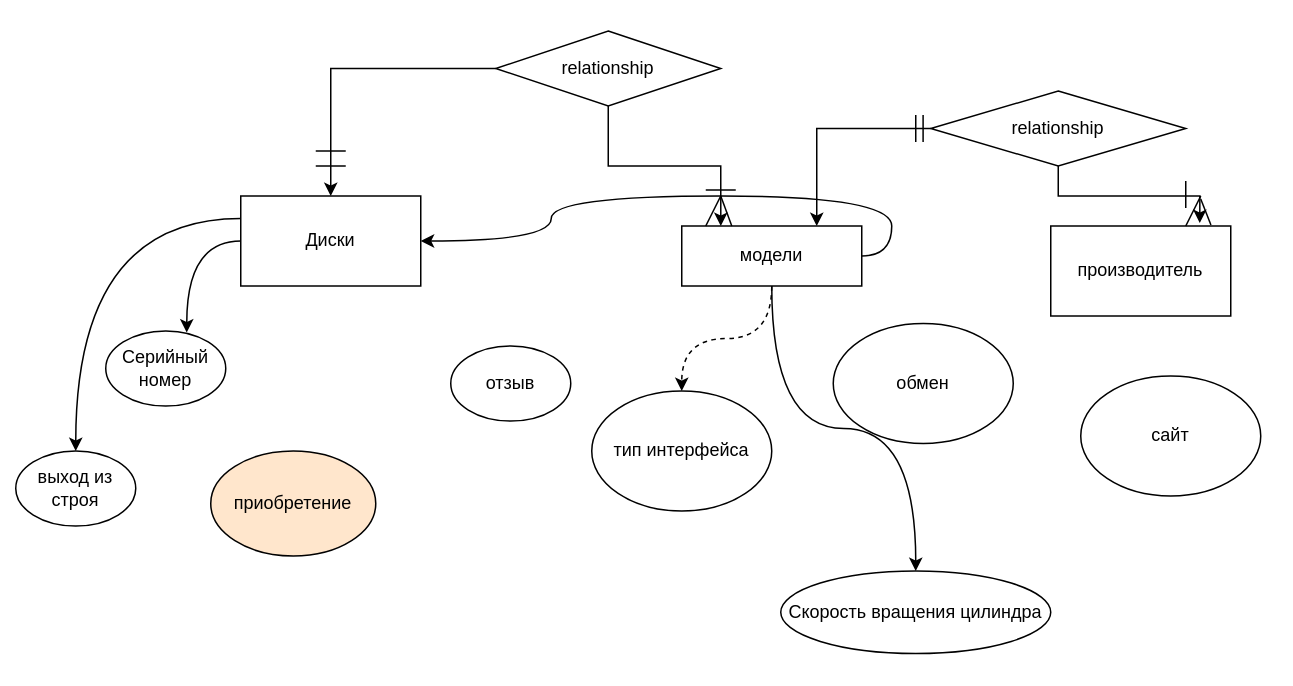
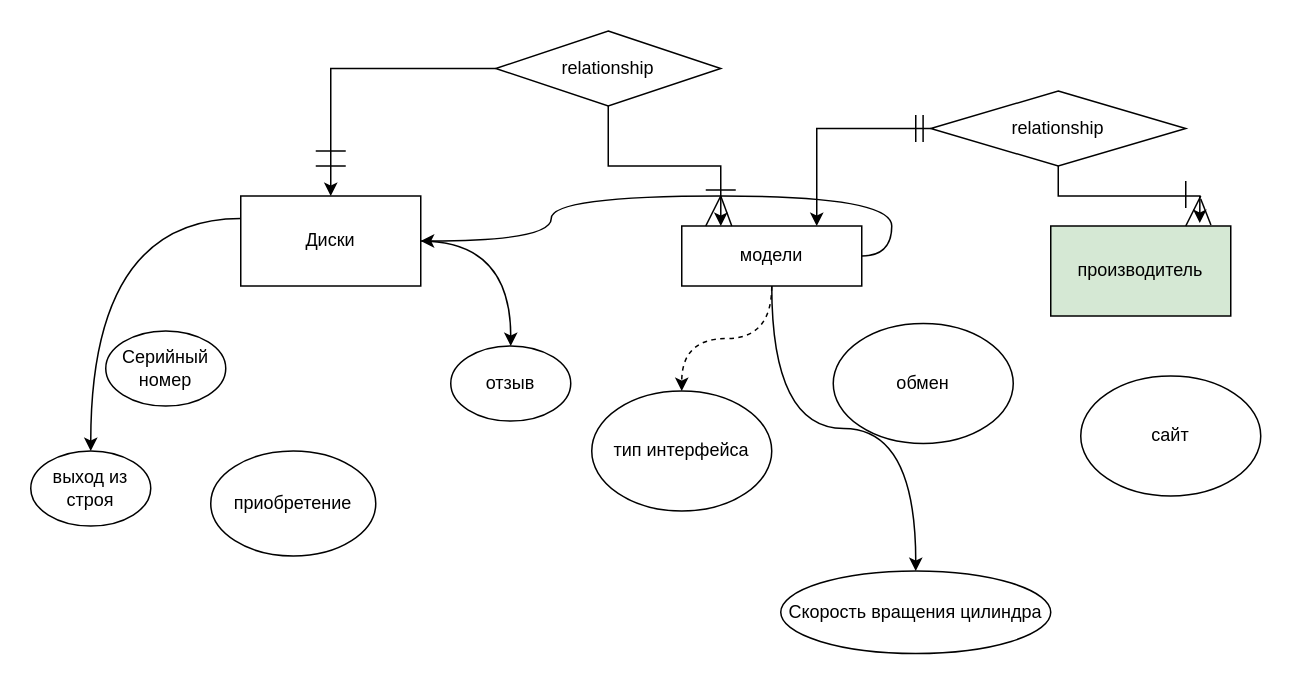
edge "Диски" -> "Cерийный номер": now "Диски" -> "отзыв"
node "производитель": fillcolor #ffffff -> #d5e8d4
node "выход из строя": moved (76, 488) -> (91, 488)
node "приобретение": fillcolor #ffe6cc -> #ffffff
